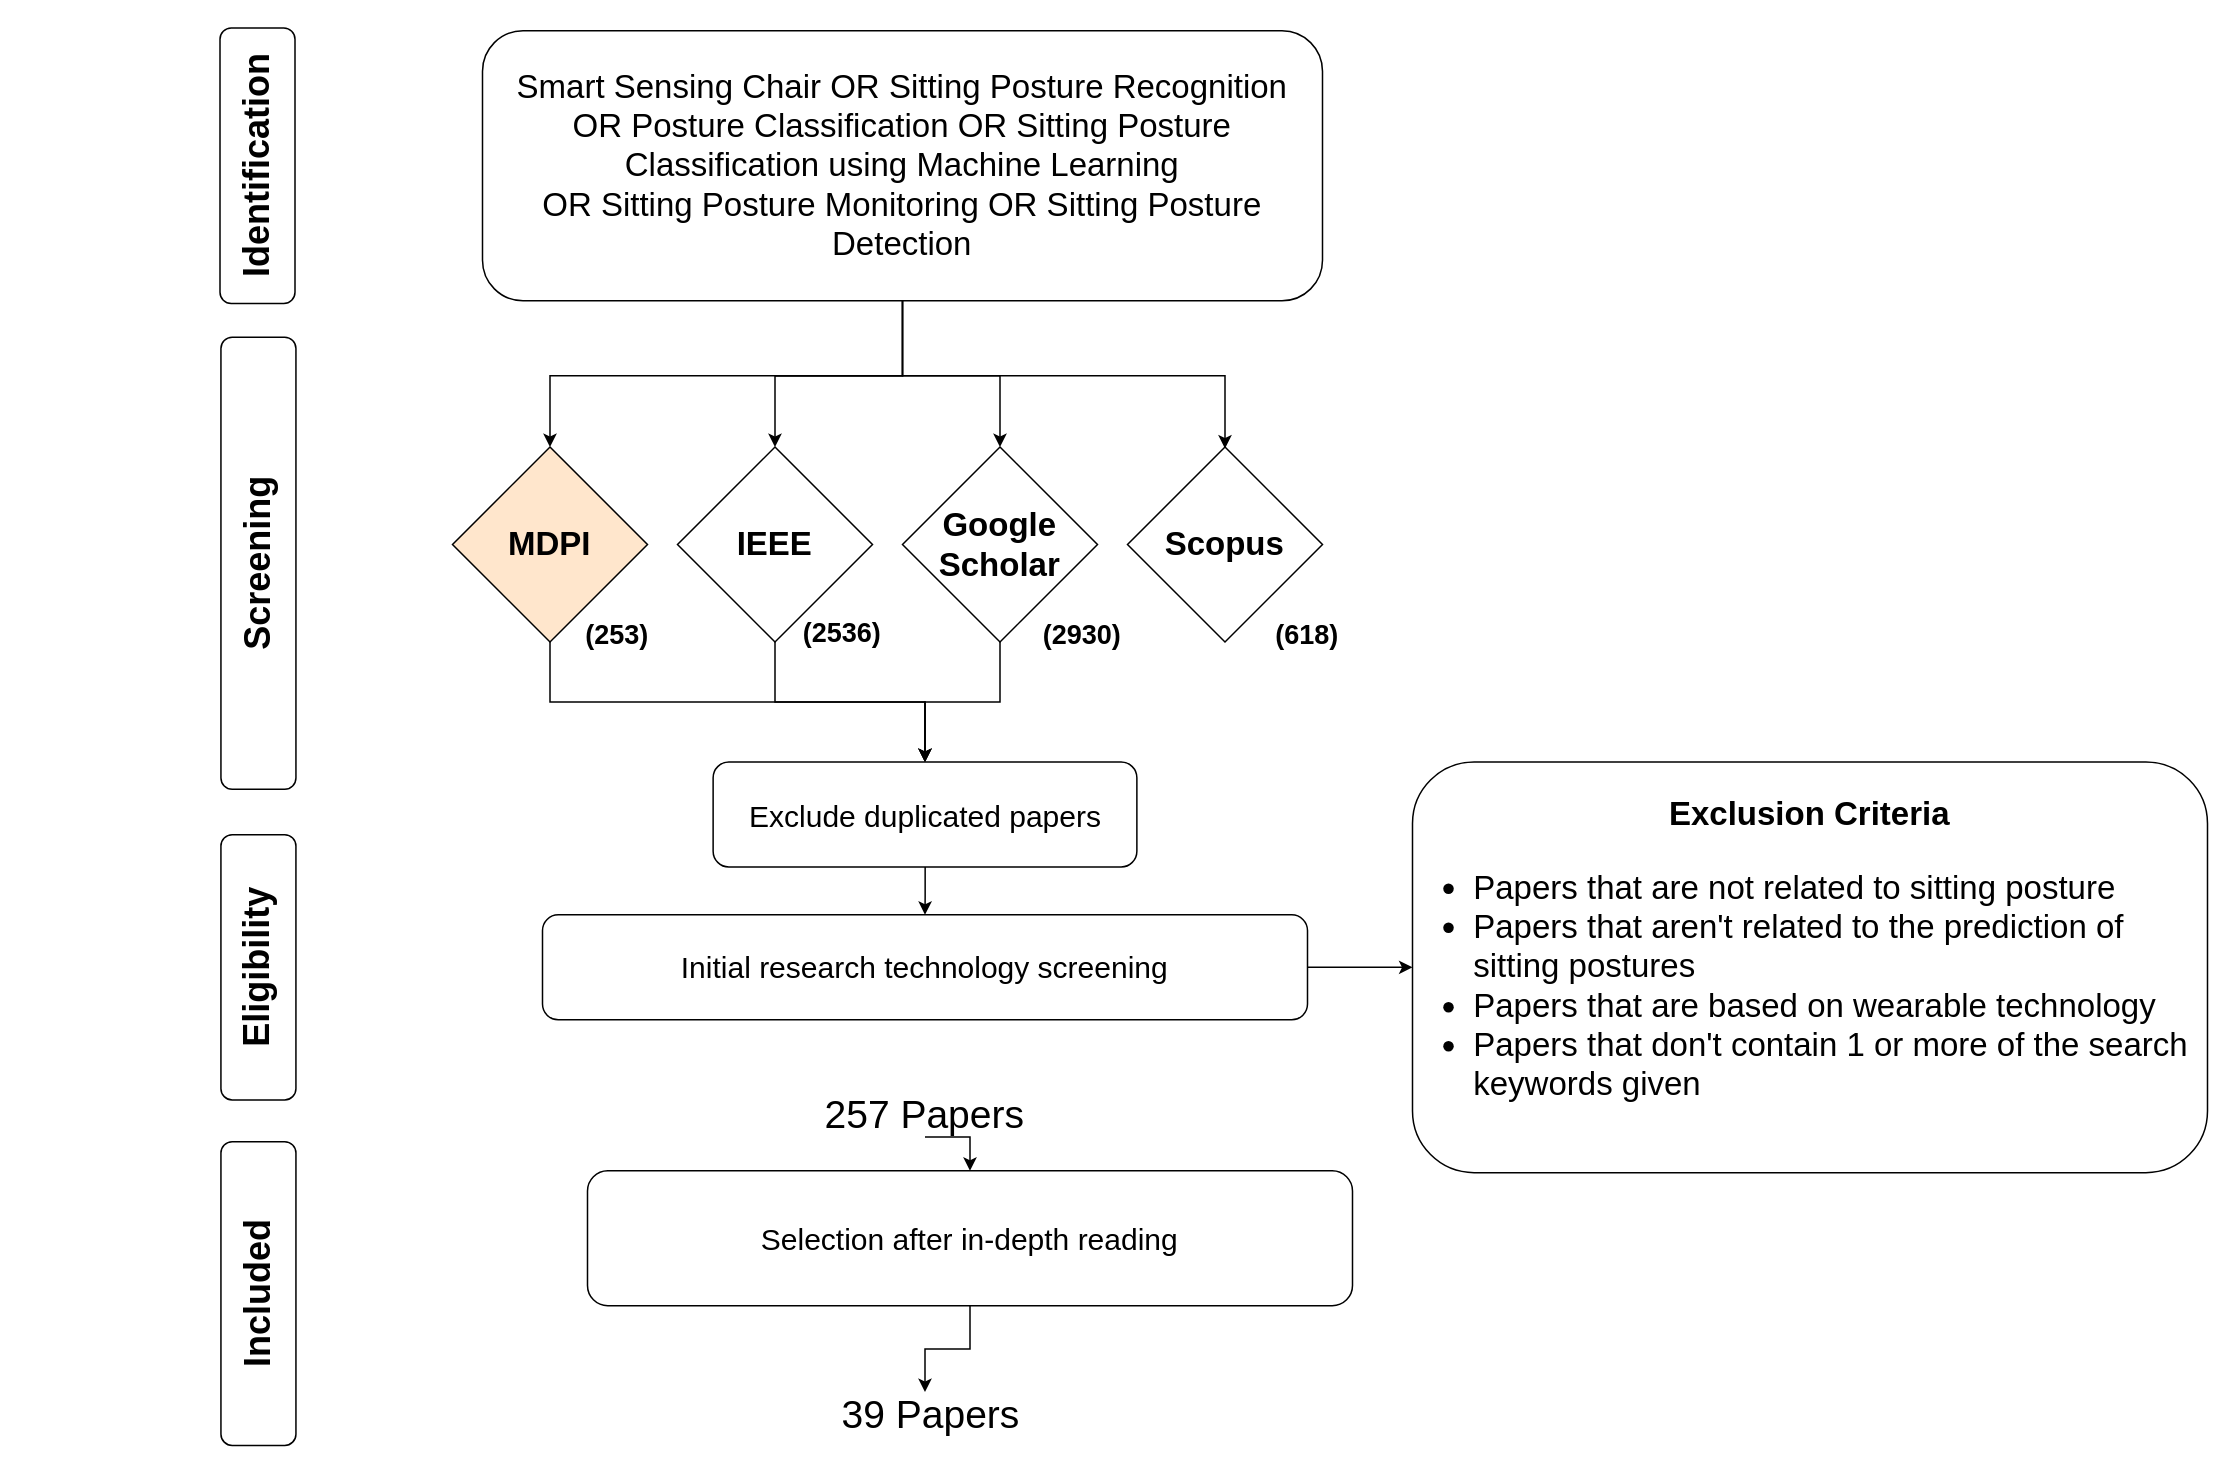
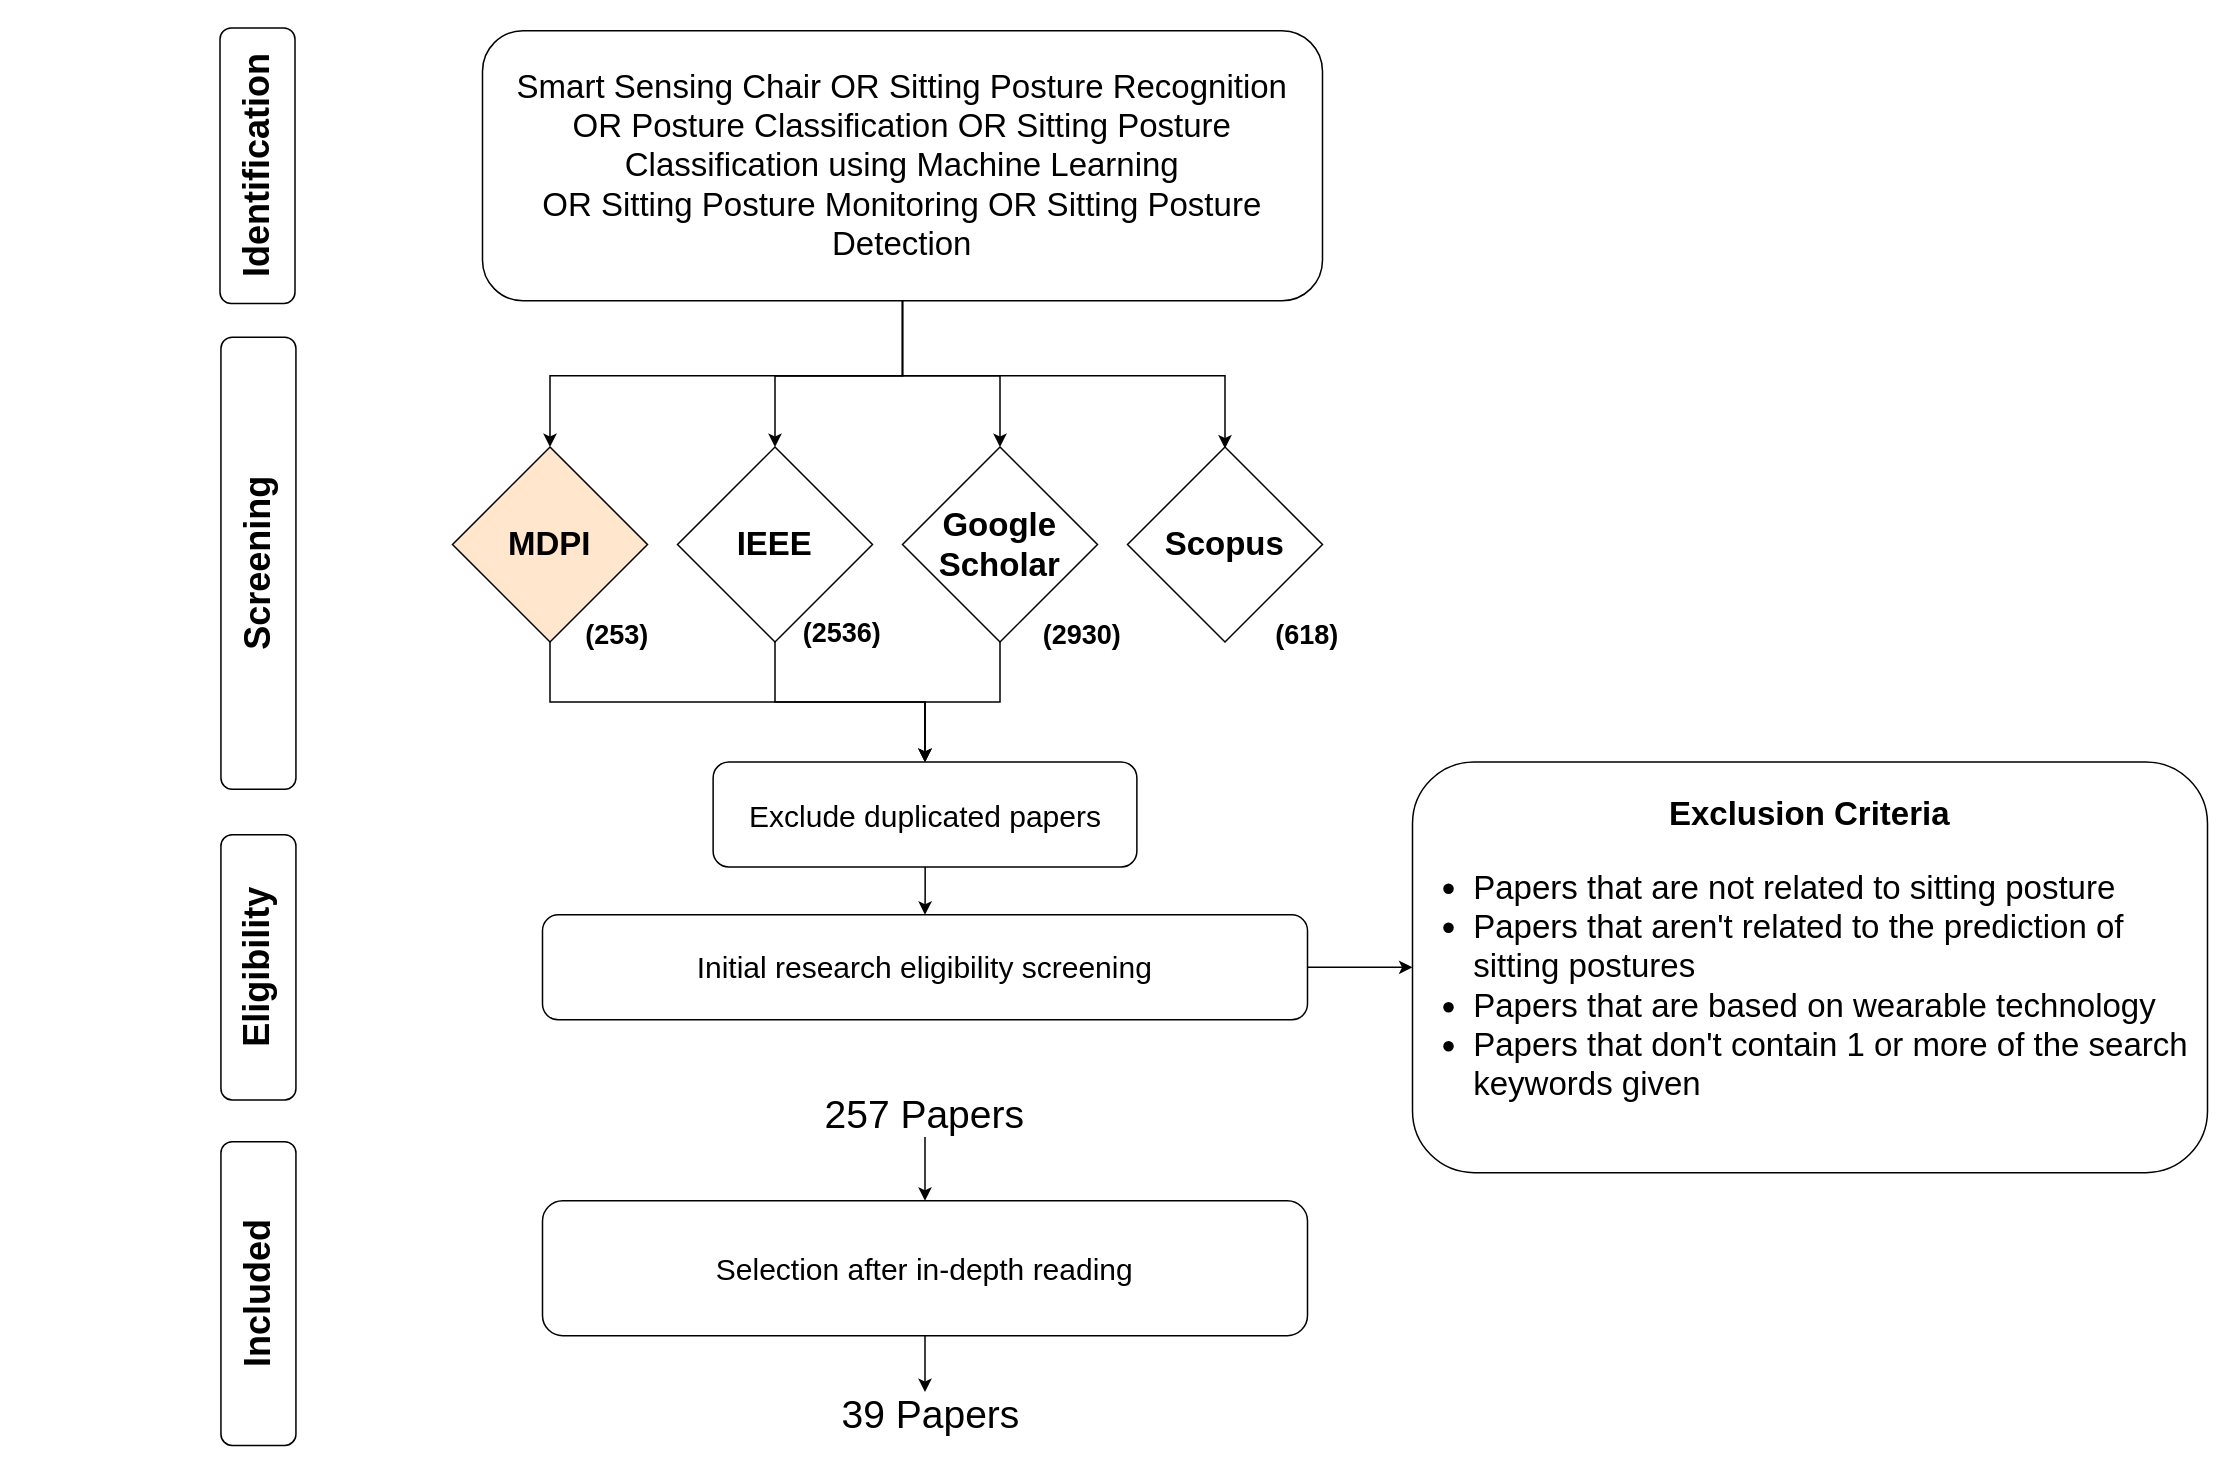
node "Initial research technology screening": label "Initial research technology screening" -> "Initial research eligibility screening"
node "Selection after in-depth reading": moved (970, 1238) -> (925, 1268)
